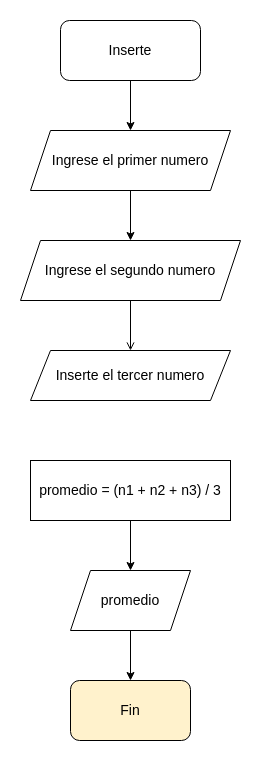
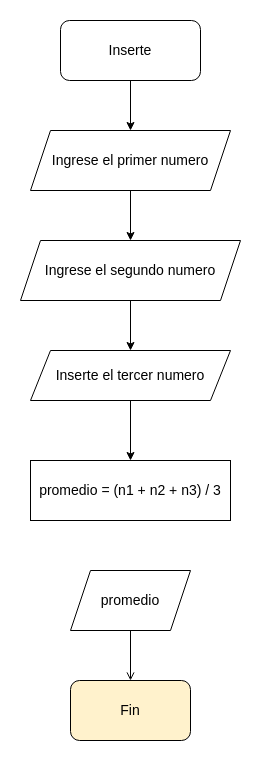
edge "Ingrese el segundo numero" -> "Inserte el tercer numero": arrowhead open -> classic
edge "Inserte el tercer numero" -> "promedio = (n1 + n2 + n3) / 3": added
edge "promedio = (n1 + n2 + n3) / 3" -> "promedio": removed
edge "promedio" -> "Fin": arrowhead classic -> open
